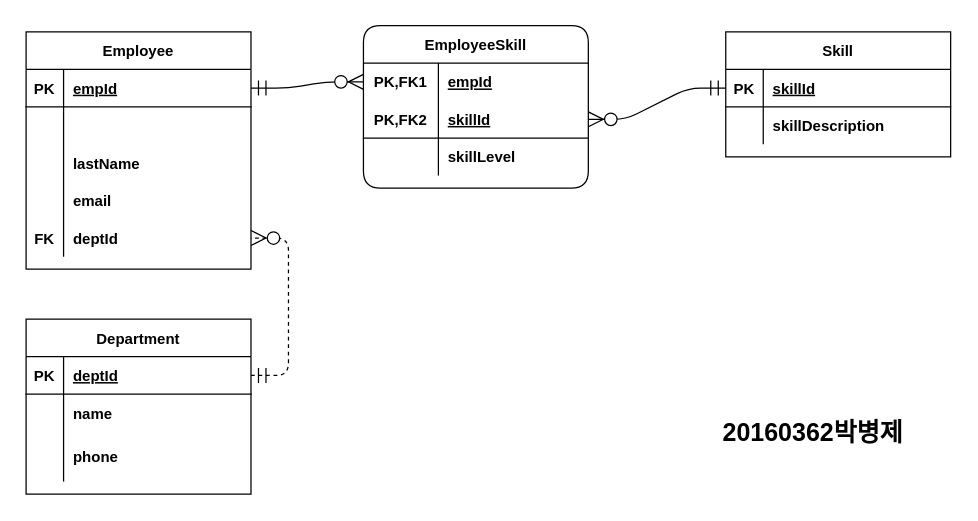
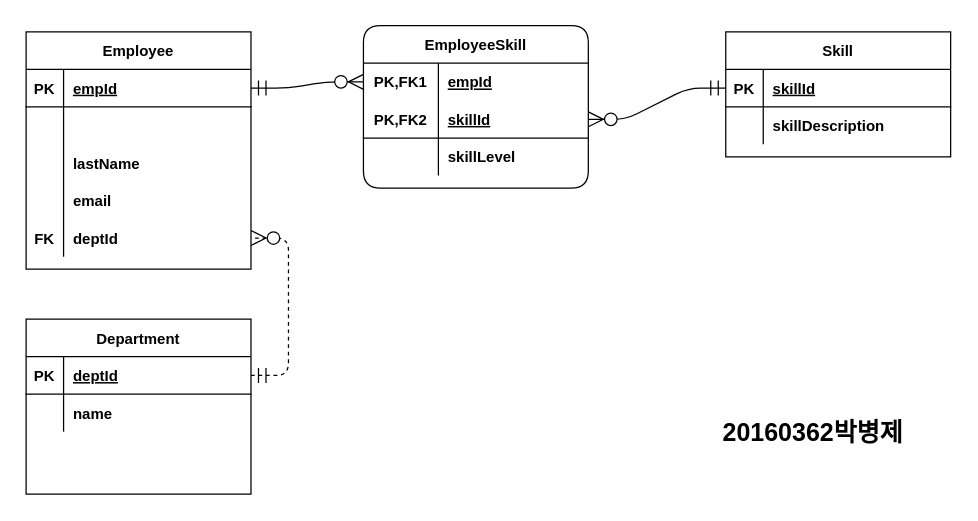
node "phone": removed
